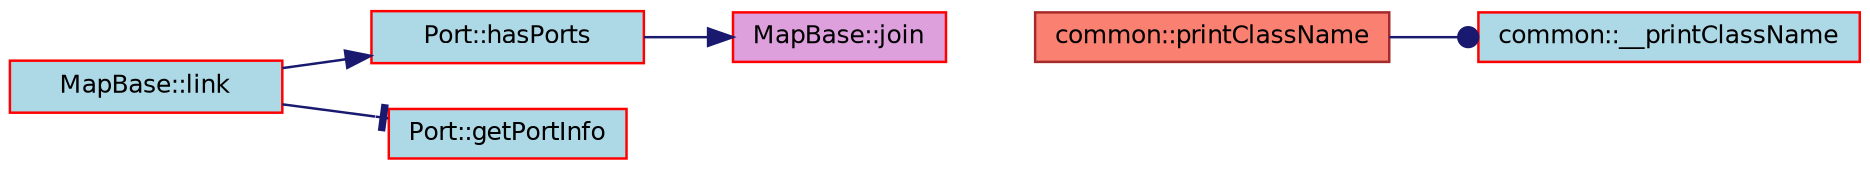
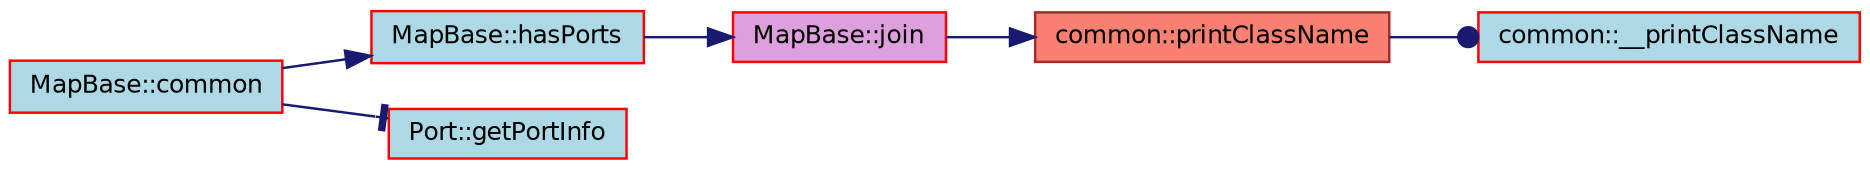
node "Port::hasPorts": label "Port::hasPorts" -> "MapBase::hasPorts"
edge "MapBase::join" -> "common::printClassName": added
node "MapBase::link": label "MapBase::link" -> "MapBase::common"
